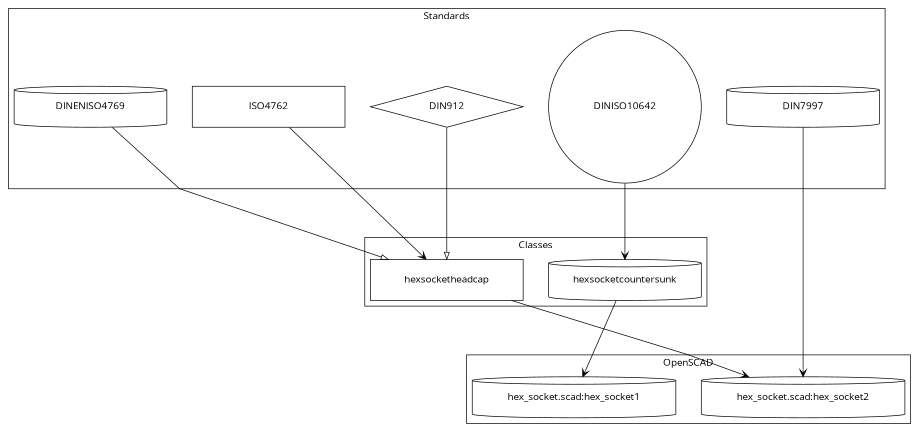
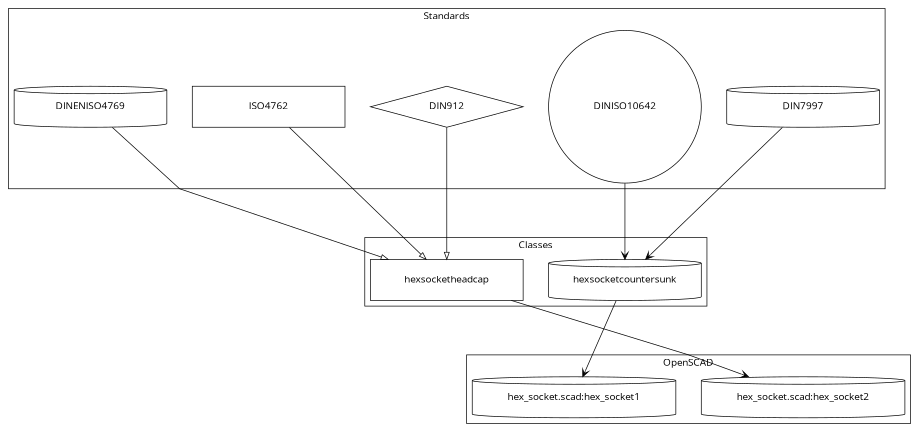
edge "ISO4762" -> "hexsocketheadcap": arrowhead vee -> onormal
edge "DIN7997" -> "hex_socket.scad:hex_socket2": now "DIN7997" -> "hexsocketcountersunk"
